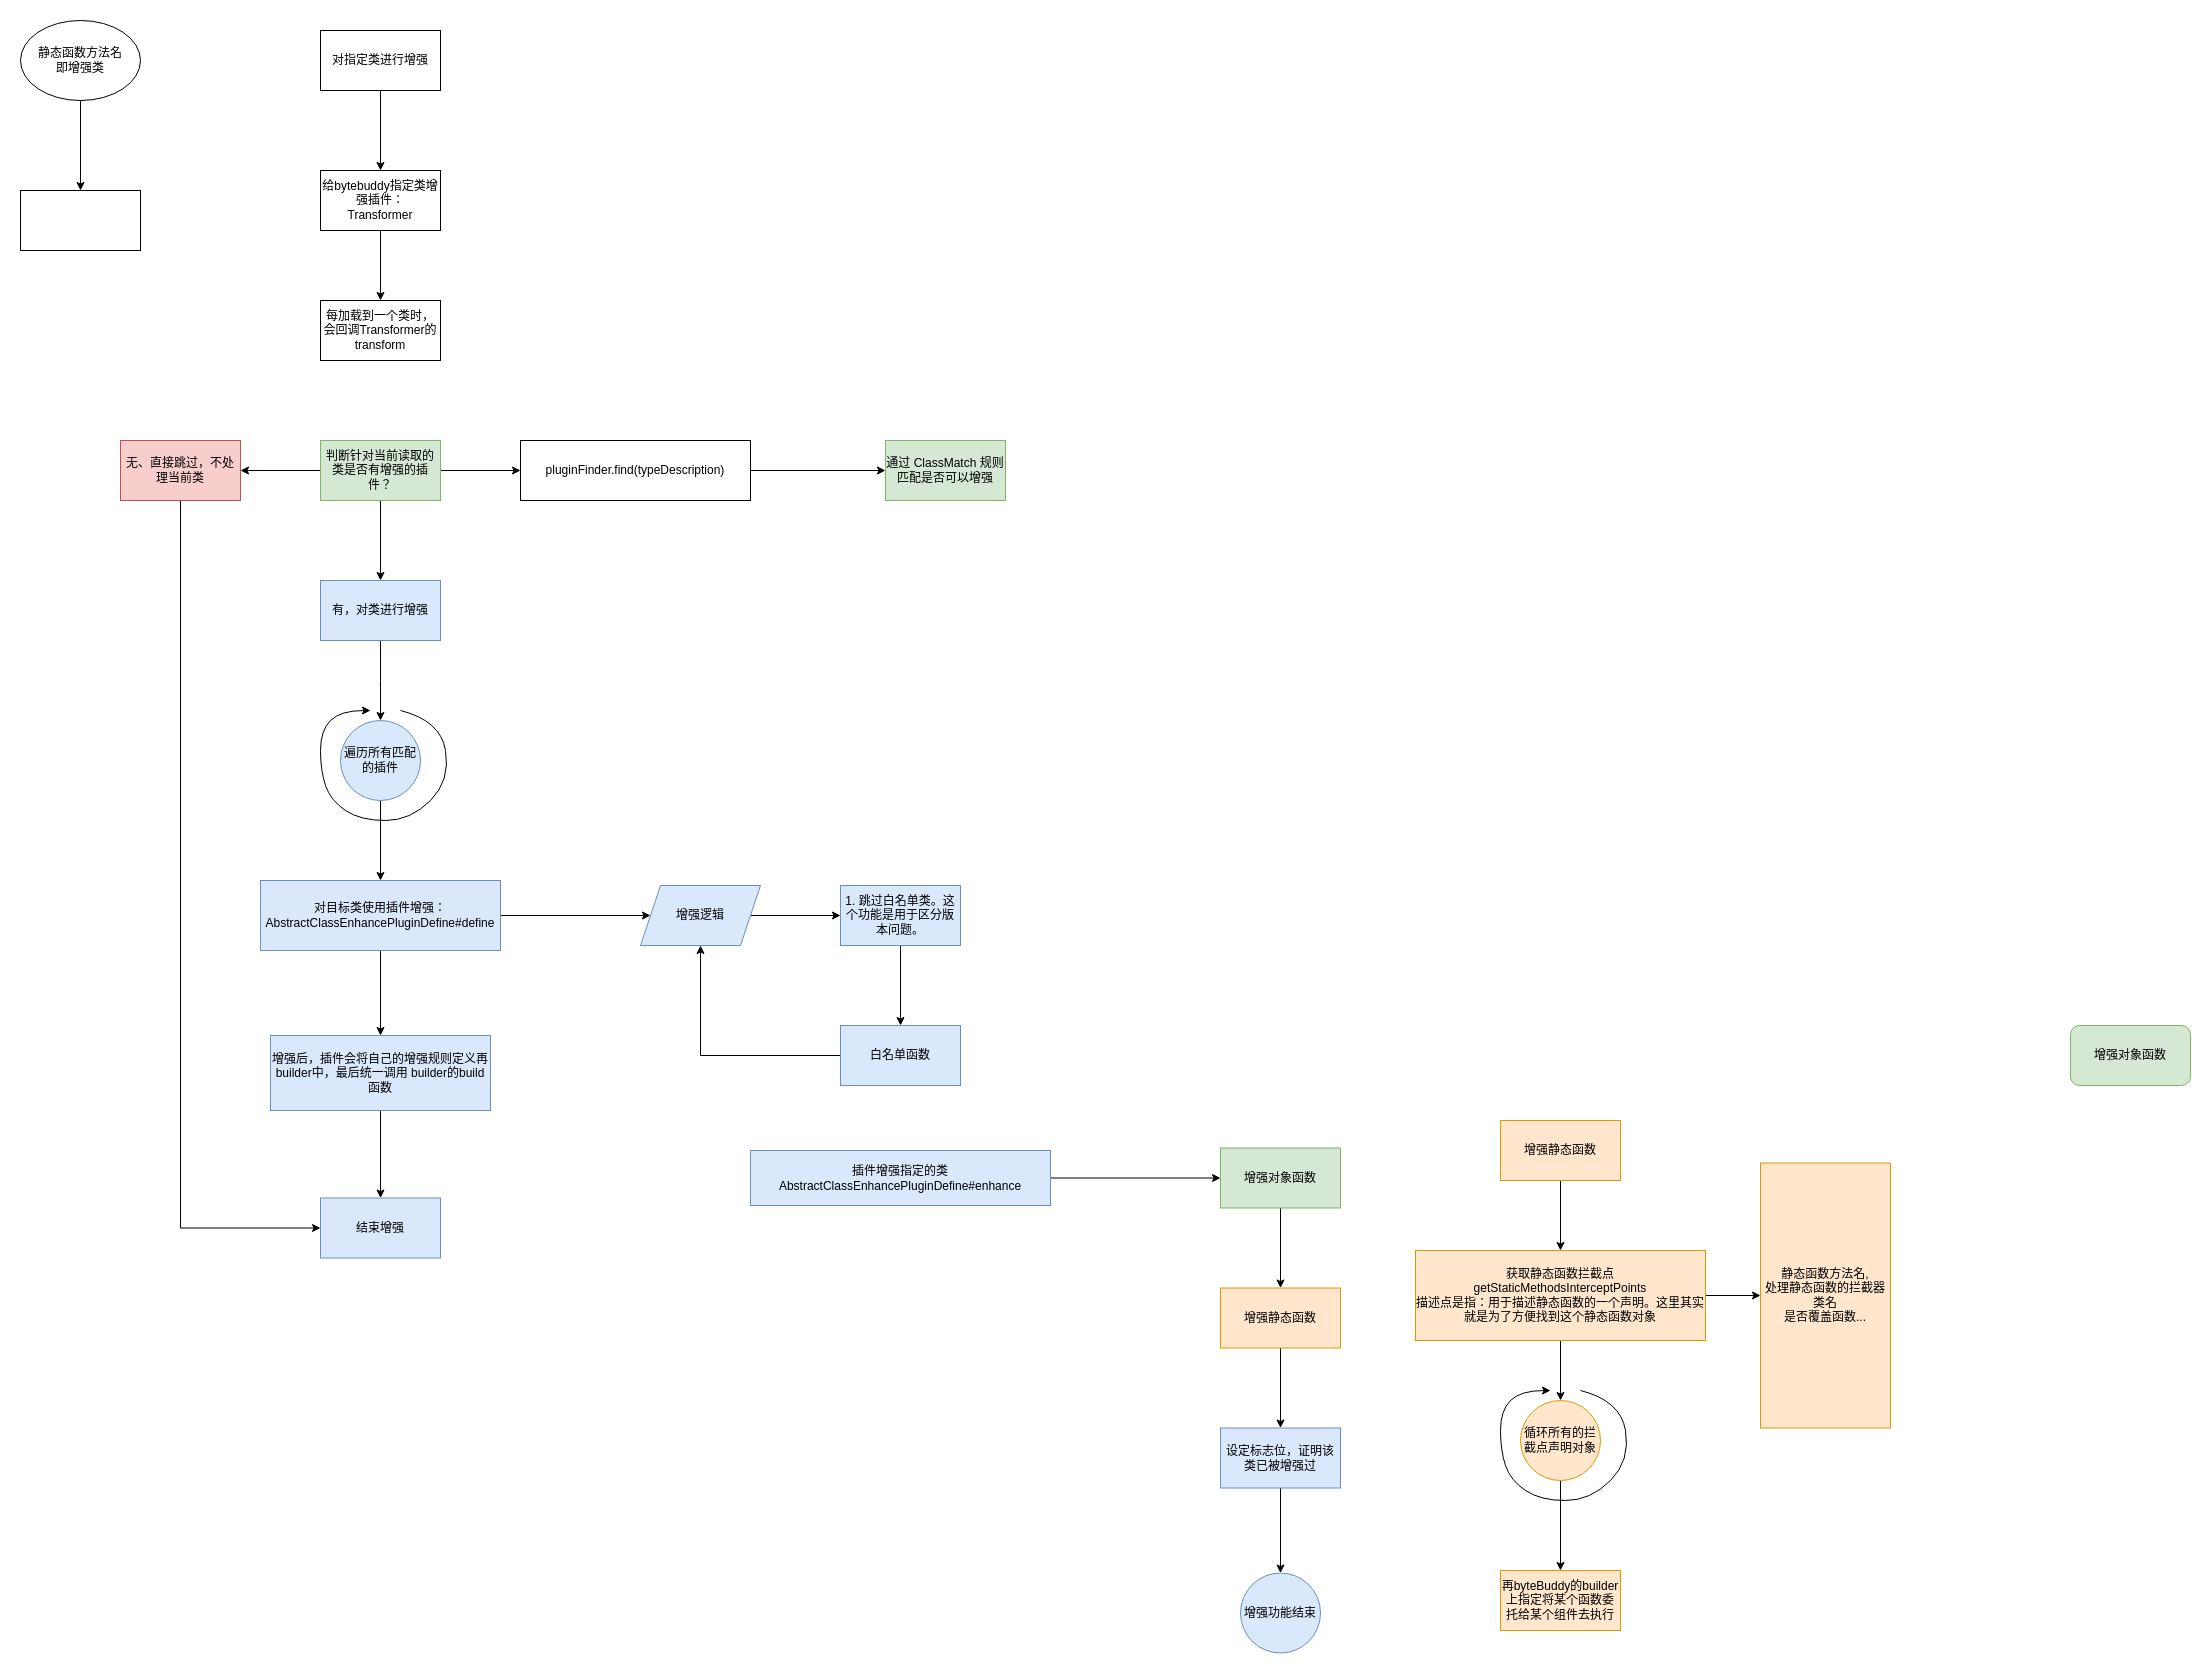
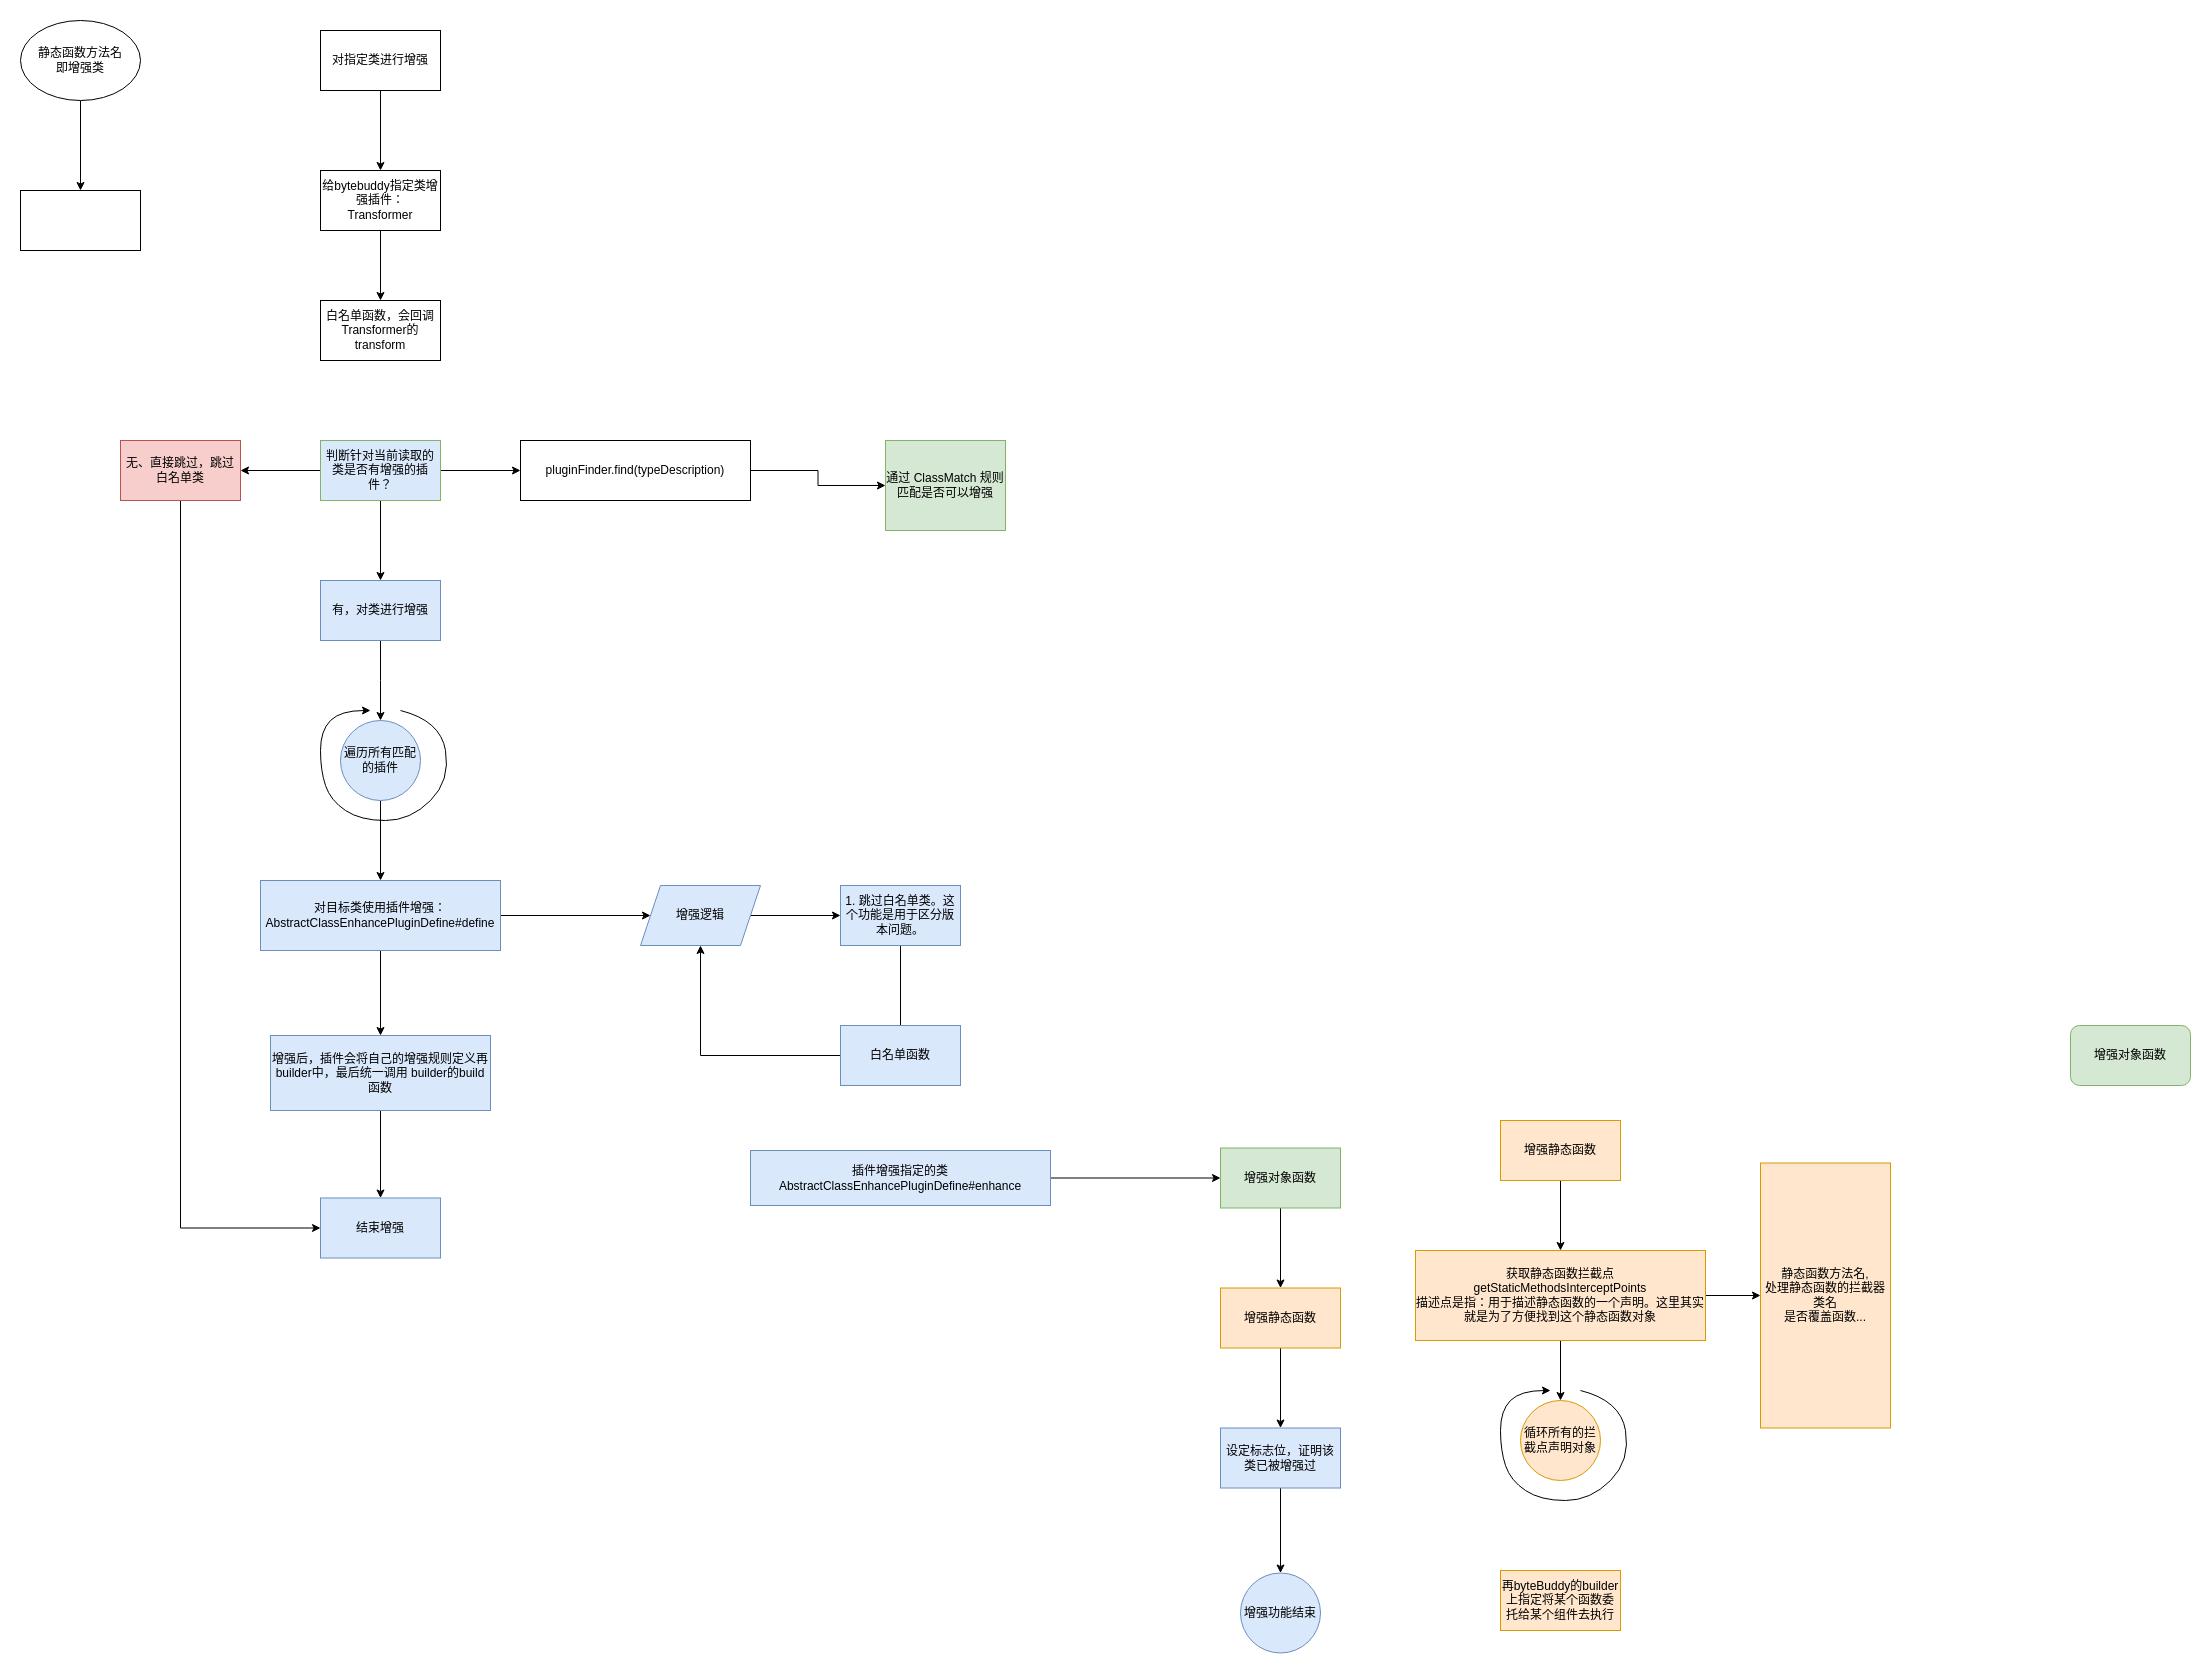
node "每加载到一个类时，会回调Transformer的transform": label "每加载到一个类时，会回调Transformer的transform" -> "白名单函数，会回调Transformer的transform"
node "无、直接跳过，不处理当前类": label "无、直接跳过，不处理当前类" -> "无、直接跳过，跳过白名单类"
node "判断针对当前读取的类是否有增强的插件？": fillcolor #d5e8d4 -> #dae8fc
node "通过 ClassMatch 规则匹配是否可以增强": size 120x60 -> 120x90
edge "1. 跳过白名单类。这个功能是用于区分版本问题。" -> "白名单函数": arrowhead classic -> none
edge "循环所有的拦截点声明对象" -> "再byteBuddy的builder上指定将某个函数委托给某个组件去执行": removed
